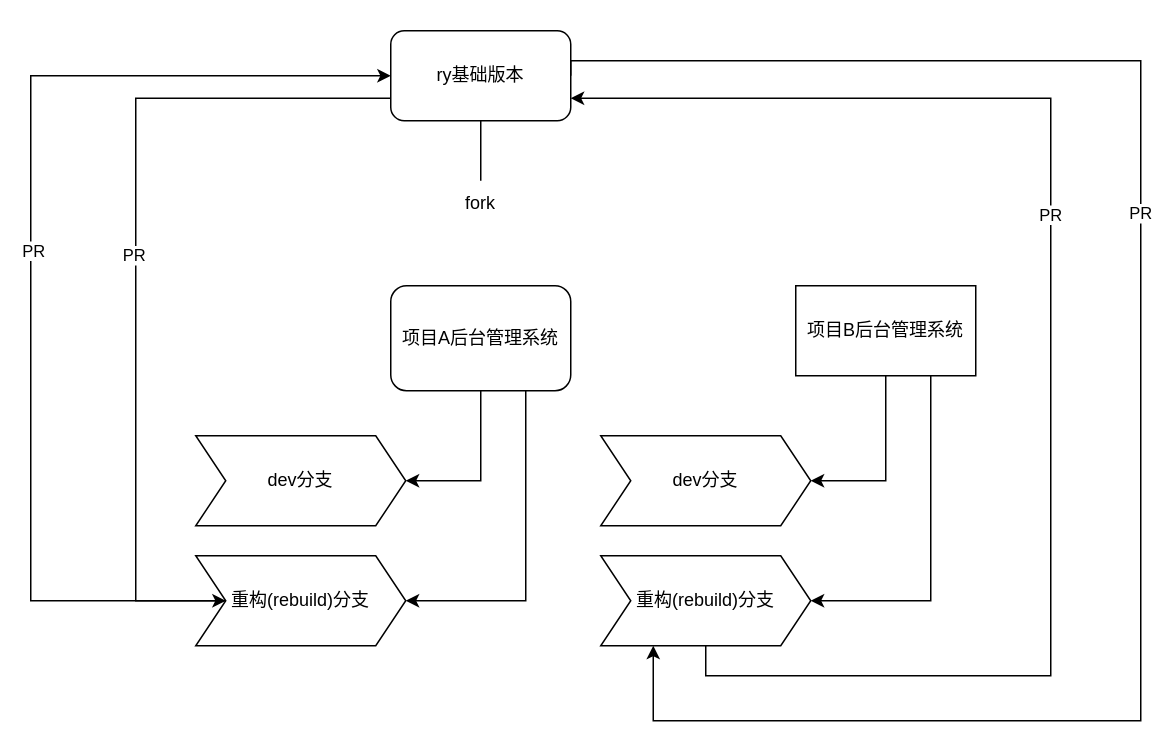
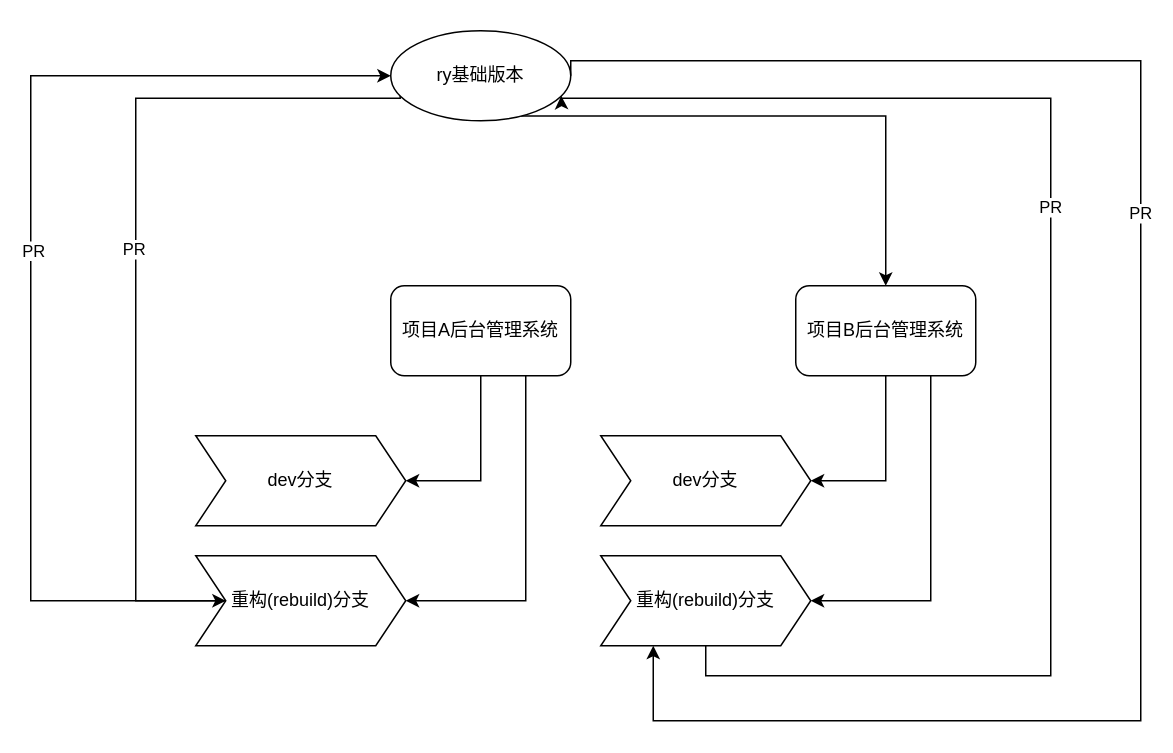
node "ry基础版本": shape rounded rectangle -> ellipse
edge "ry基础版本" -> "项目B后台管理系统": added
edge "ry基础版本" -- "fork": removed
node "fork": removed
node "项目B后台管理系统": shape rectangle -> rounded rectangle
node "项目A后台管理系统": size 180x105 -> 180x90
